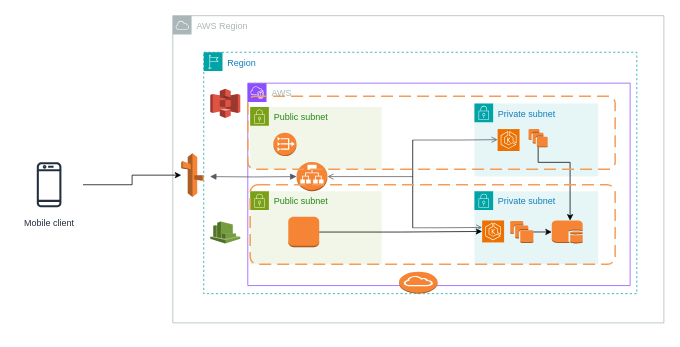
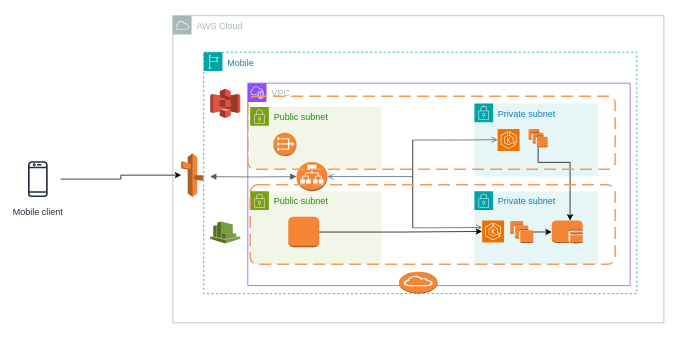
node "AWS Region": label "AWS Region" -> "AWS Cloud"
node "Region": label "Region" -> "Mobile"
node "AWS": label "AWS" -> "VPC"
node "Mobile client": size 68x56 -> 45x45
